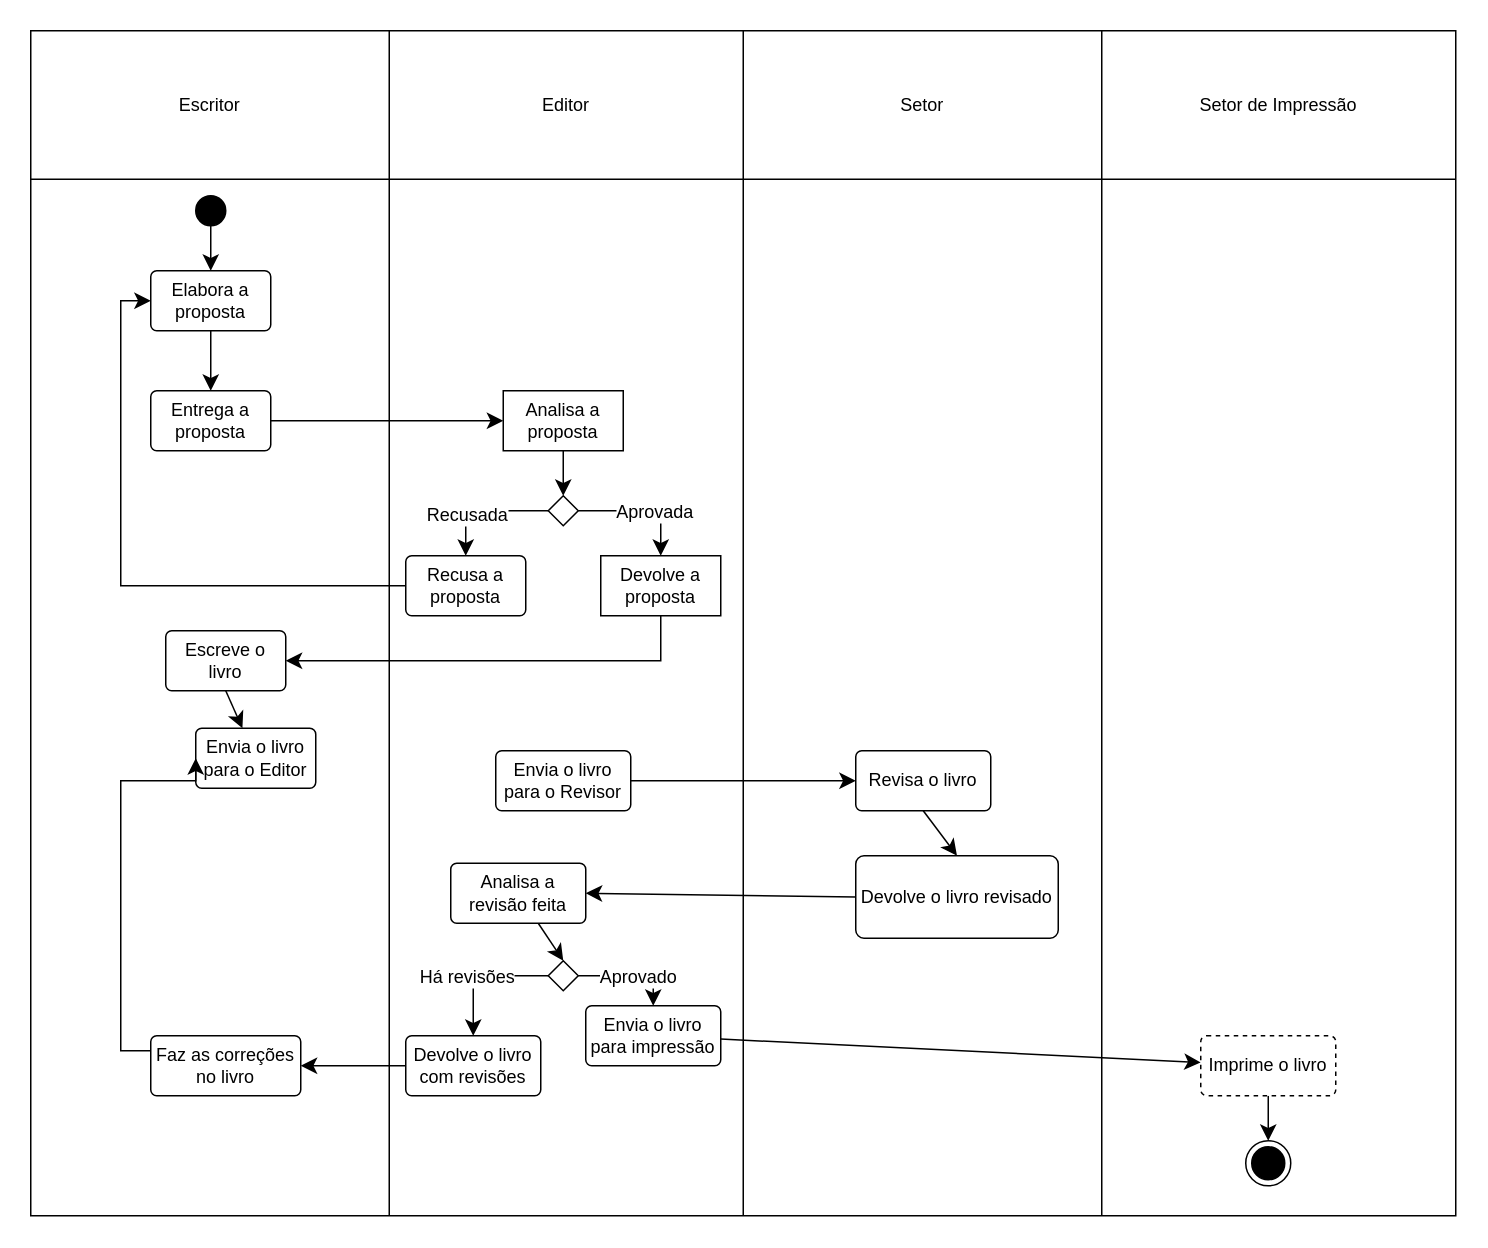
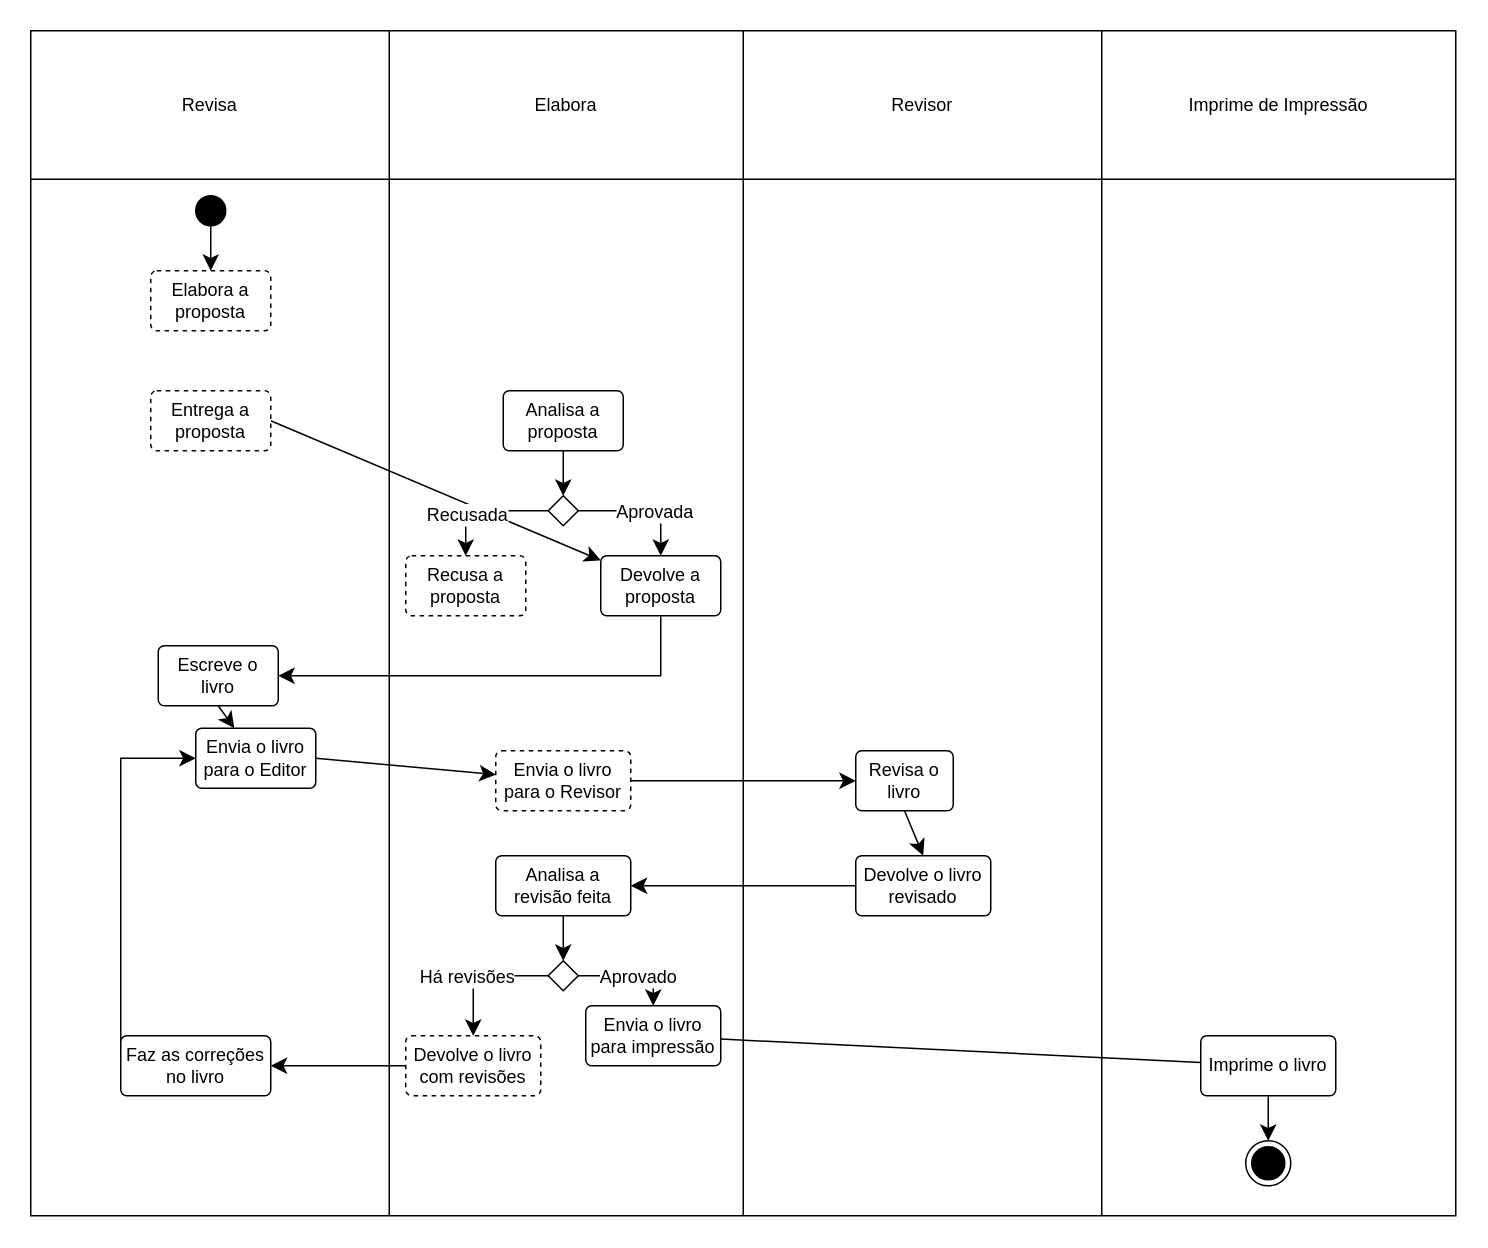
node "Escritor": label "Escritor" -> "Revisa"
node "Editor": label "Editor" -> "Elabora"
node "Setor": label "Setor" -> "Revisor"
node "Setor de Impressão": label "Setor de Impressão" -> "Imprime de Impressão"
node "Elabora a proposta": style solid -> dashed
edge "Elabora a proposta" -> "Entrega a proposta": removed
node "Entrega a proposta": style solid -> dashed
edge "Entrega a proposta" -> "Analisa a proposta": now "Entrega a proposta" -> "Devolve a proposta"
node "Analisa a proposta": shape rectangle -> rounded rectangle
edge "Recusa a proposta" -> "Elabora a proposta": removed
node "Recusa a proposta": style solid -> dashed
node "Devolve a proposta": shape rectangle -> rounded rectangle
node "Escreve o livro": moved (226, 661) -> (218, 676)
edge "Envia o livro para o Editor" -> "Envia o livro para o Revisor": added
node "Envia o livro para o Revisor": style solid -> dashed
node "Revisa o livro": size 135x60 -> 98x60
node "Analisa a revisão feita": moved (518, 893) -> (563, 886)
node "Devolve o livro revisado": size 203x83 -> 135x60
edge "Envia o livro para impressão" -> "Imprime o livro": arrowhead classic -> none
node "Faz as correções no livro": moved (226, 1066) -> (196, 1066)
node "Devolve o livro com revisões": style solid -> dashed
node "Imprime o livro": style dashed -> solid
